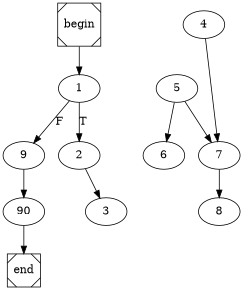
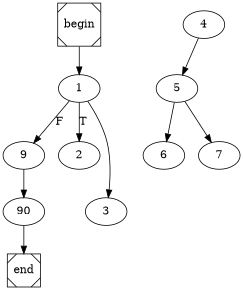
edge "4" -> "7": now "4" -> "5"
edge "2" -> "3": now "1" -> "3"
node "8": removed
